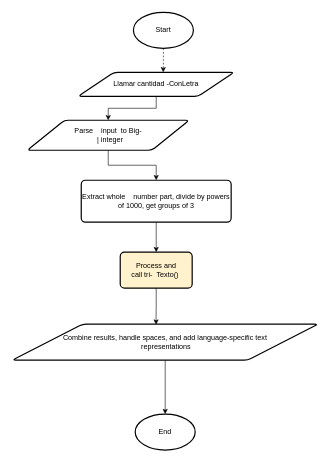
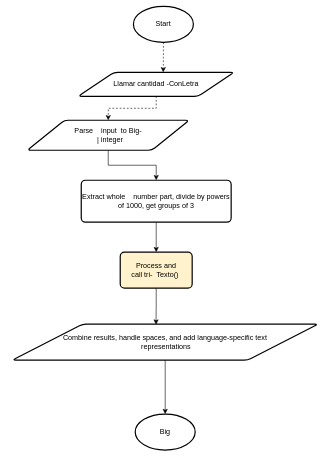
node "Start": moved (164, 30) -> (164, 24)
edge "Llamar cantidad -ConLetra" -> "Parse input to Big- | integer": style solid -> dashed
node "End": label "End" -> "Big"
